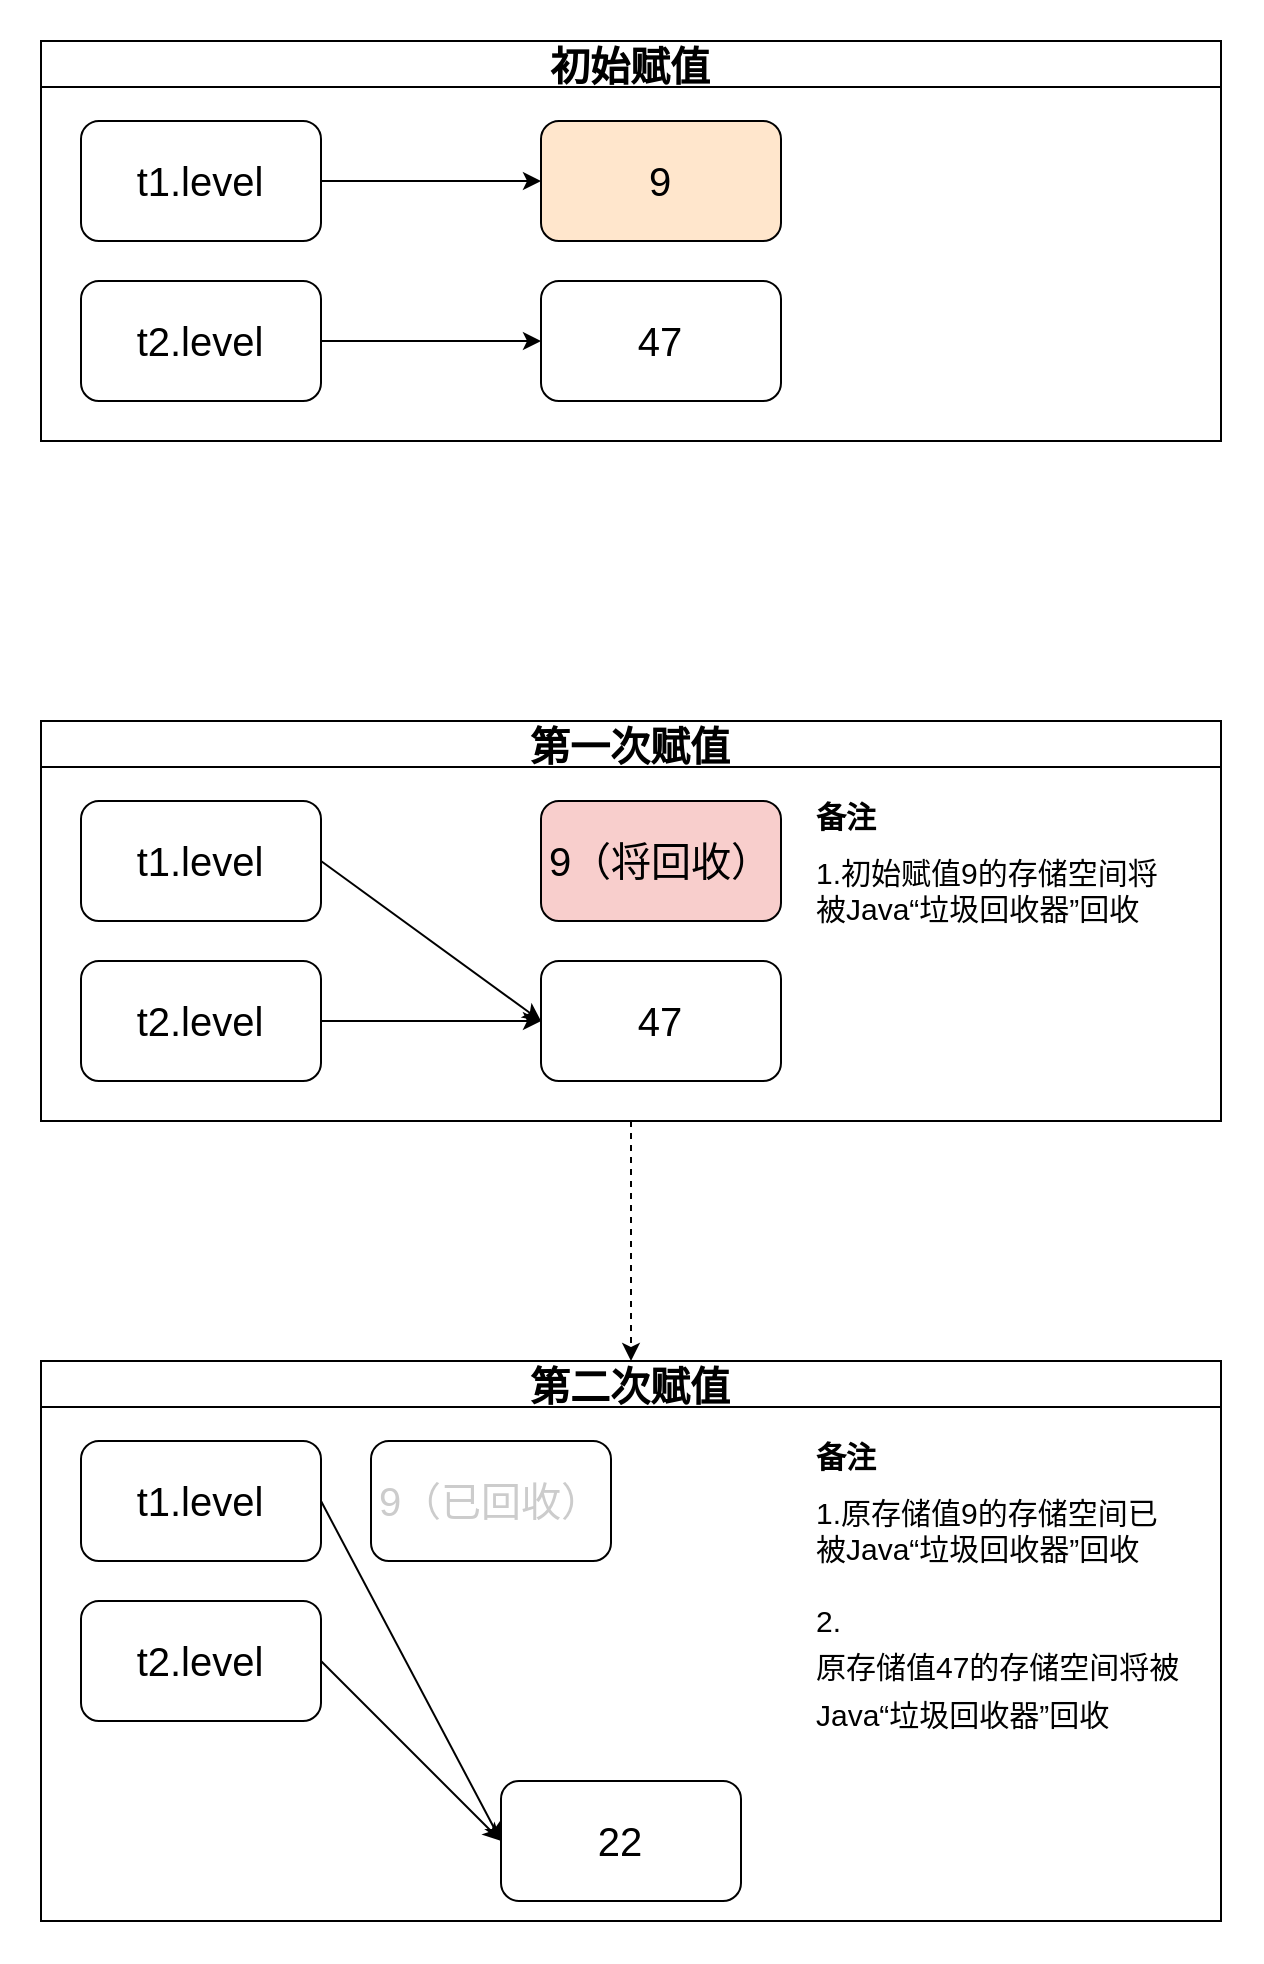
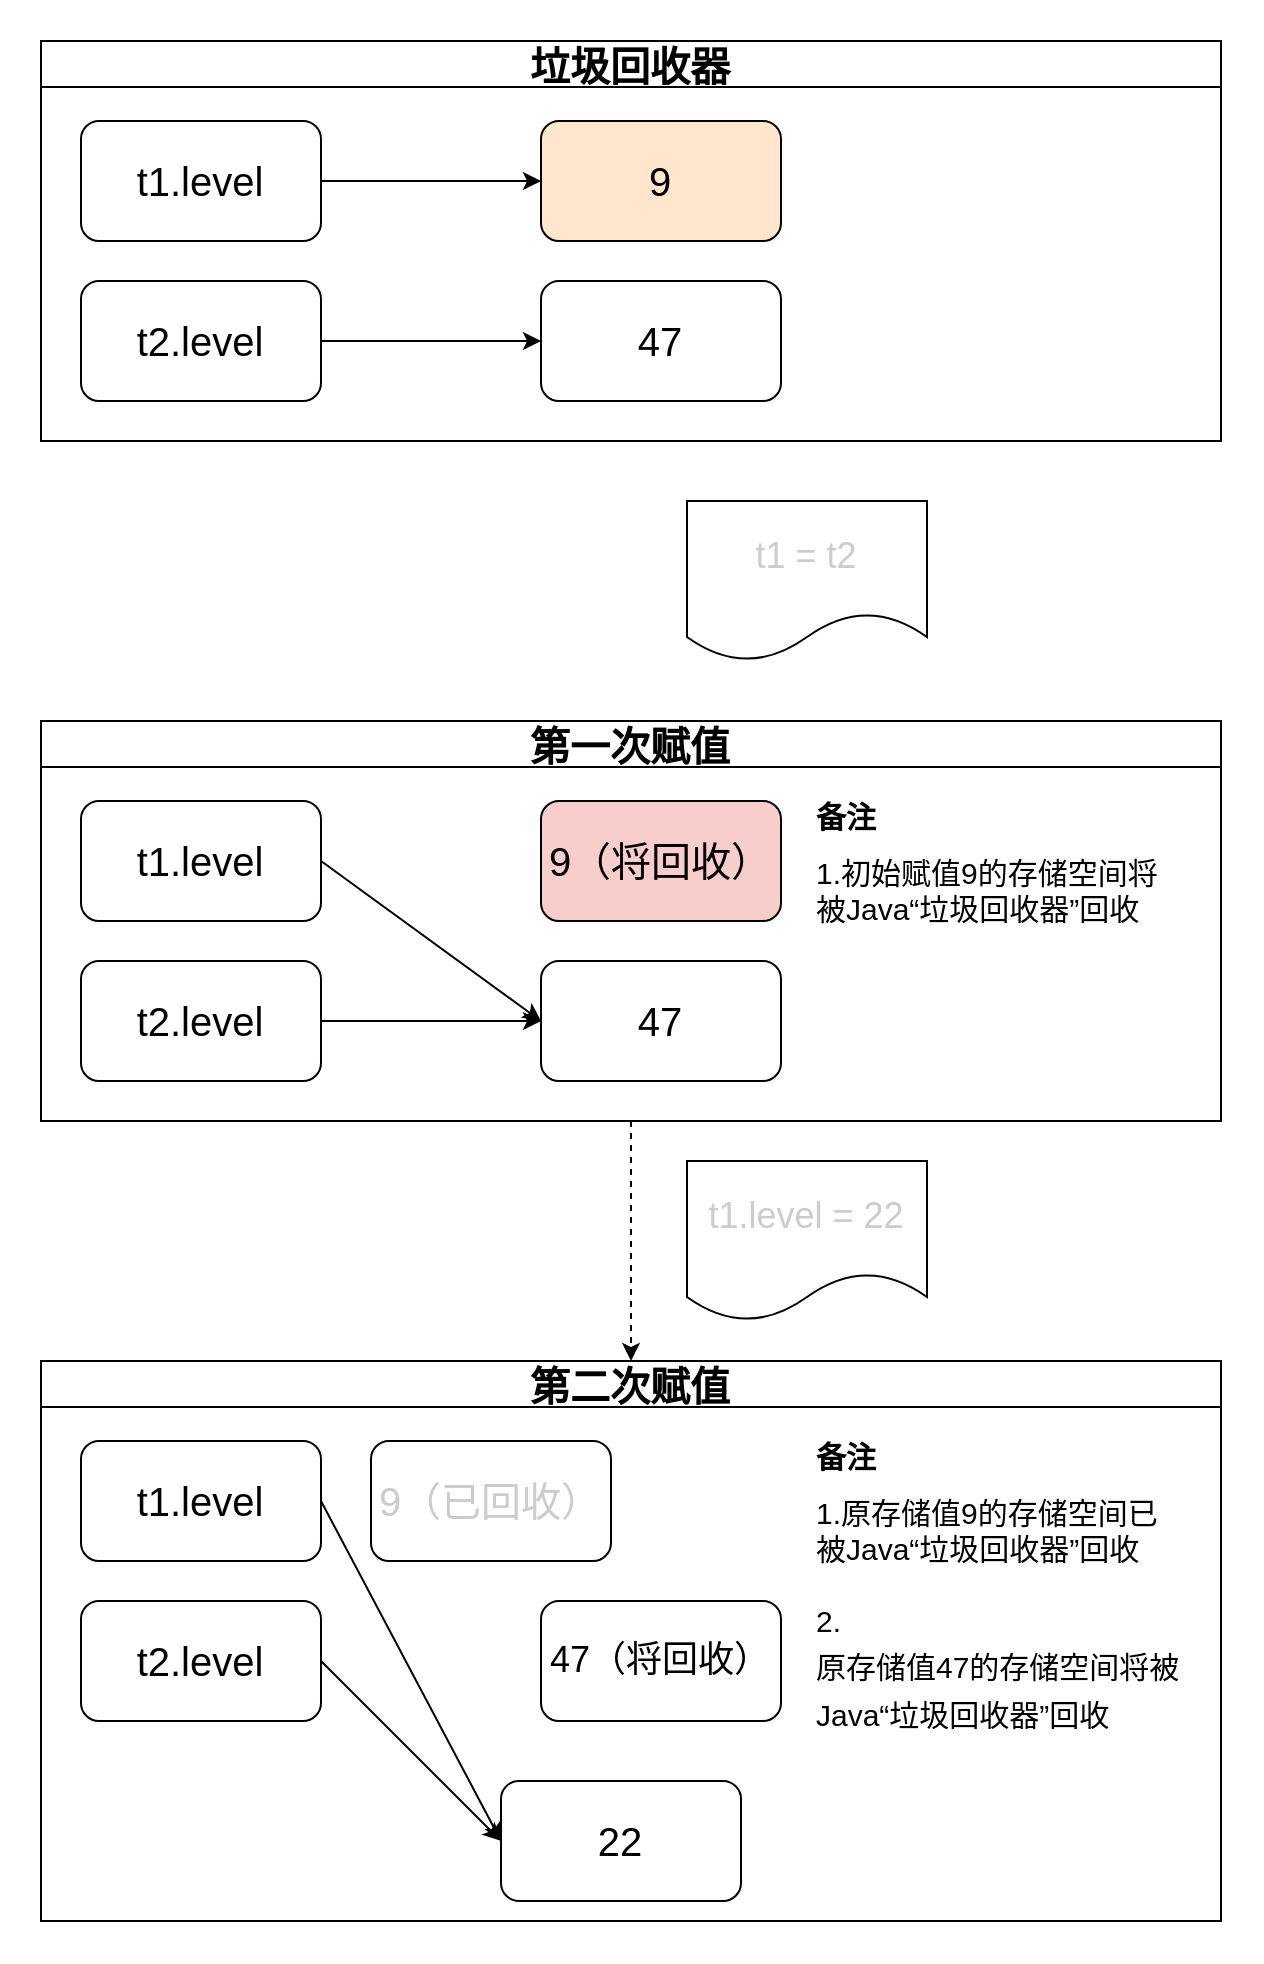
node "初始赋值": label "初始赋值" -> "垃圾回收器"
node "t1 = t2": added
node "t1.level = 22": added
node "47（将回收）": added
